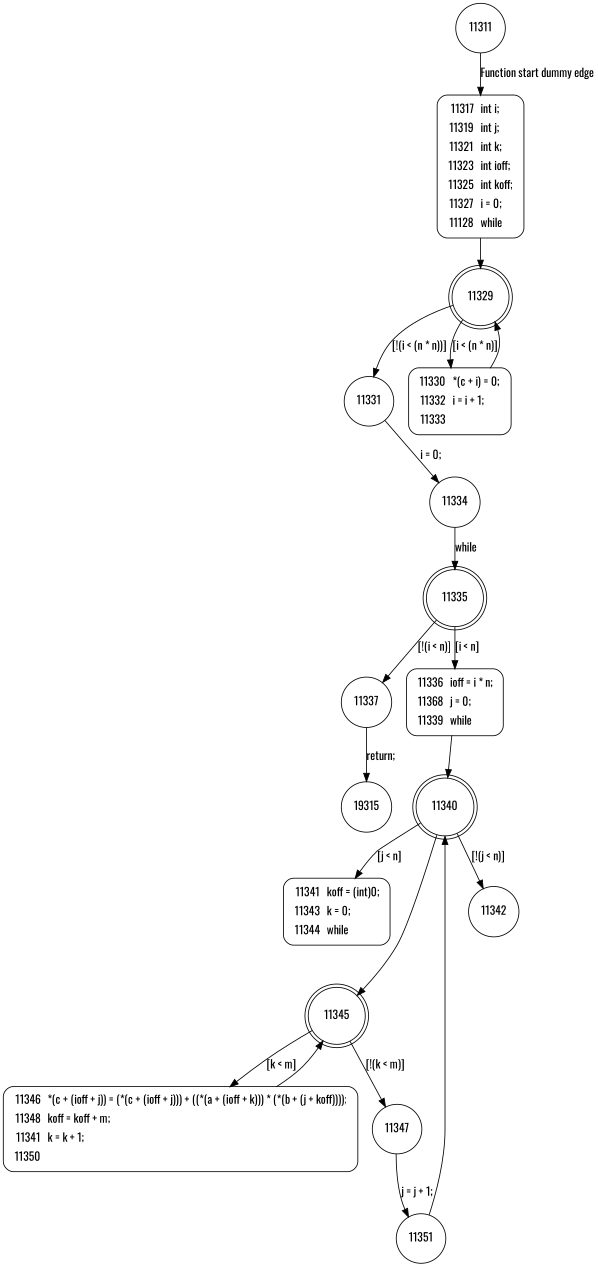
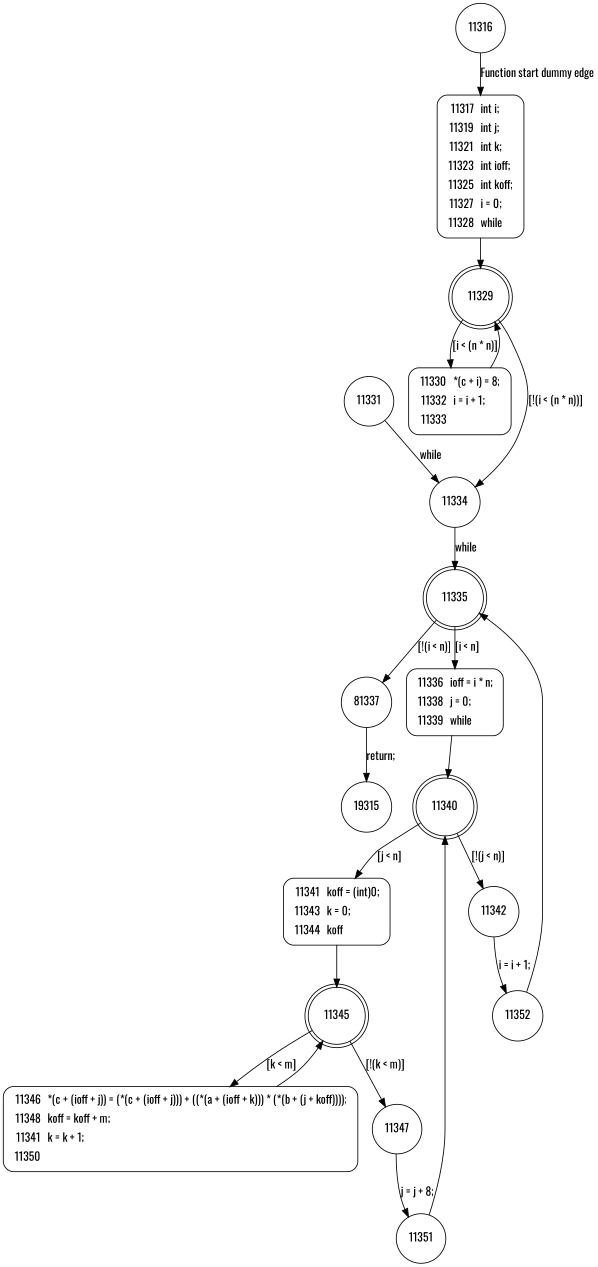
node "11311": label "11311" -> "11316"
node "11317": text "11128" -> "11328"
edge "11329" -> "11331": now "11329" -> "11334"
node "11330": text "*(c + i) = 0;" -> "*(c + i) = 8;"
edge "11331" -> "11334": label "i = 0;" -> "while"
node "11337": label "11337" -> "81337"
node "11336": text "11368" -> "11338"
edge "11340" -> "11345": now "11341" -> "11345"
node "11341": text "while" -> "koff"
node "11352": added
edge "11347" -> "11351": label "j = j + 1;" -> "j = j + 8;"
